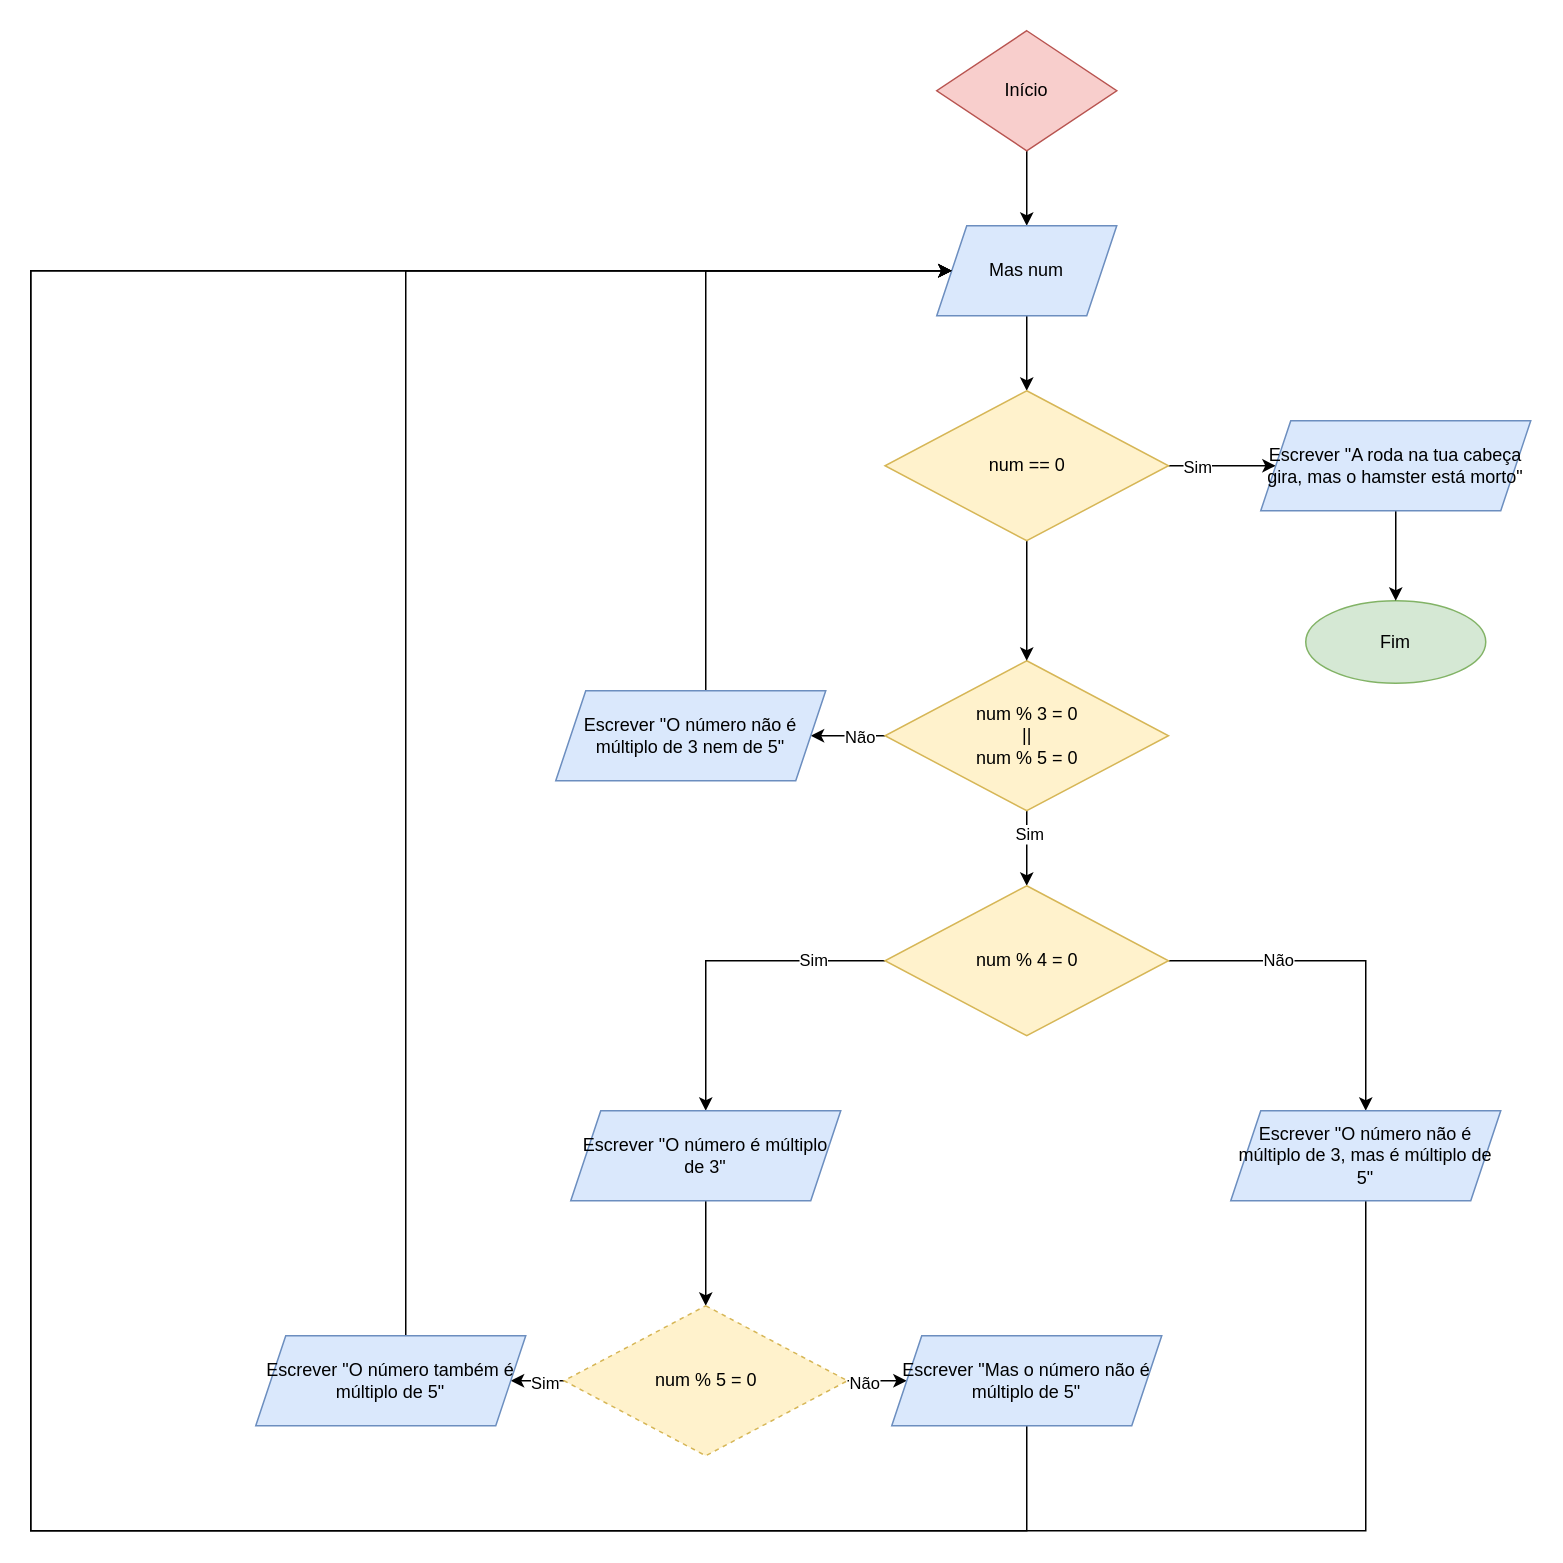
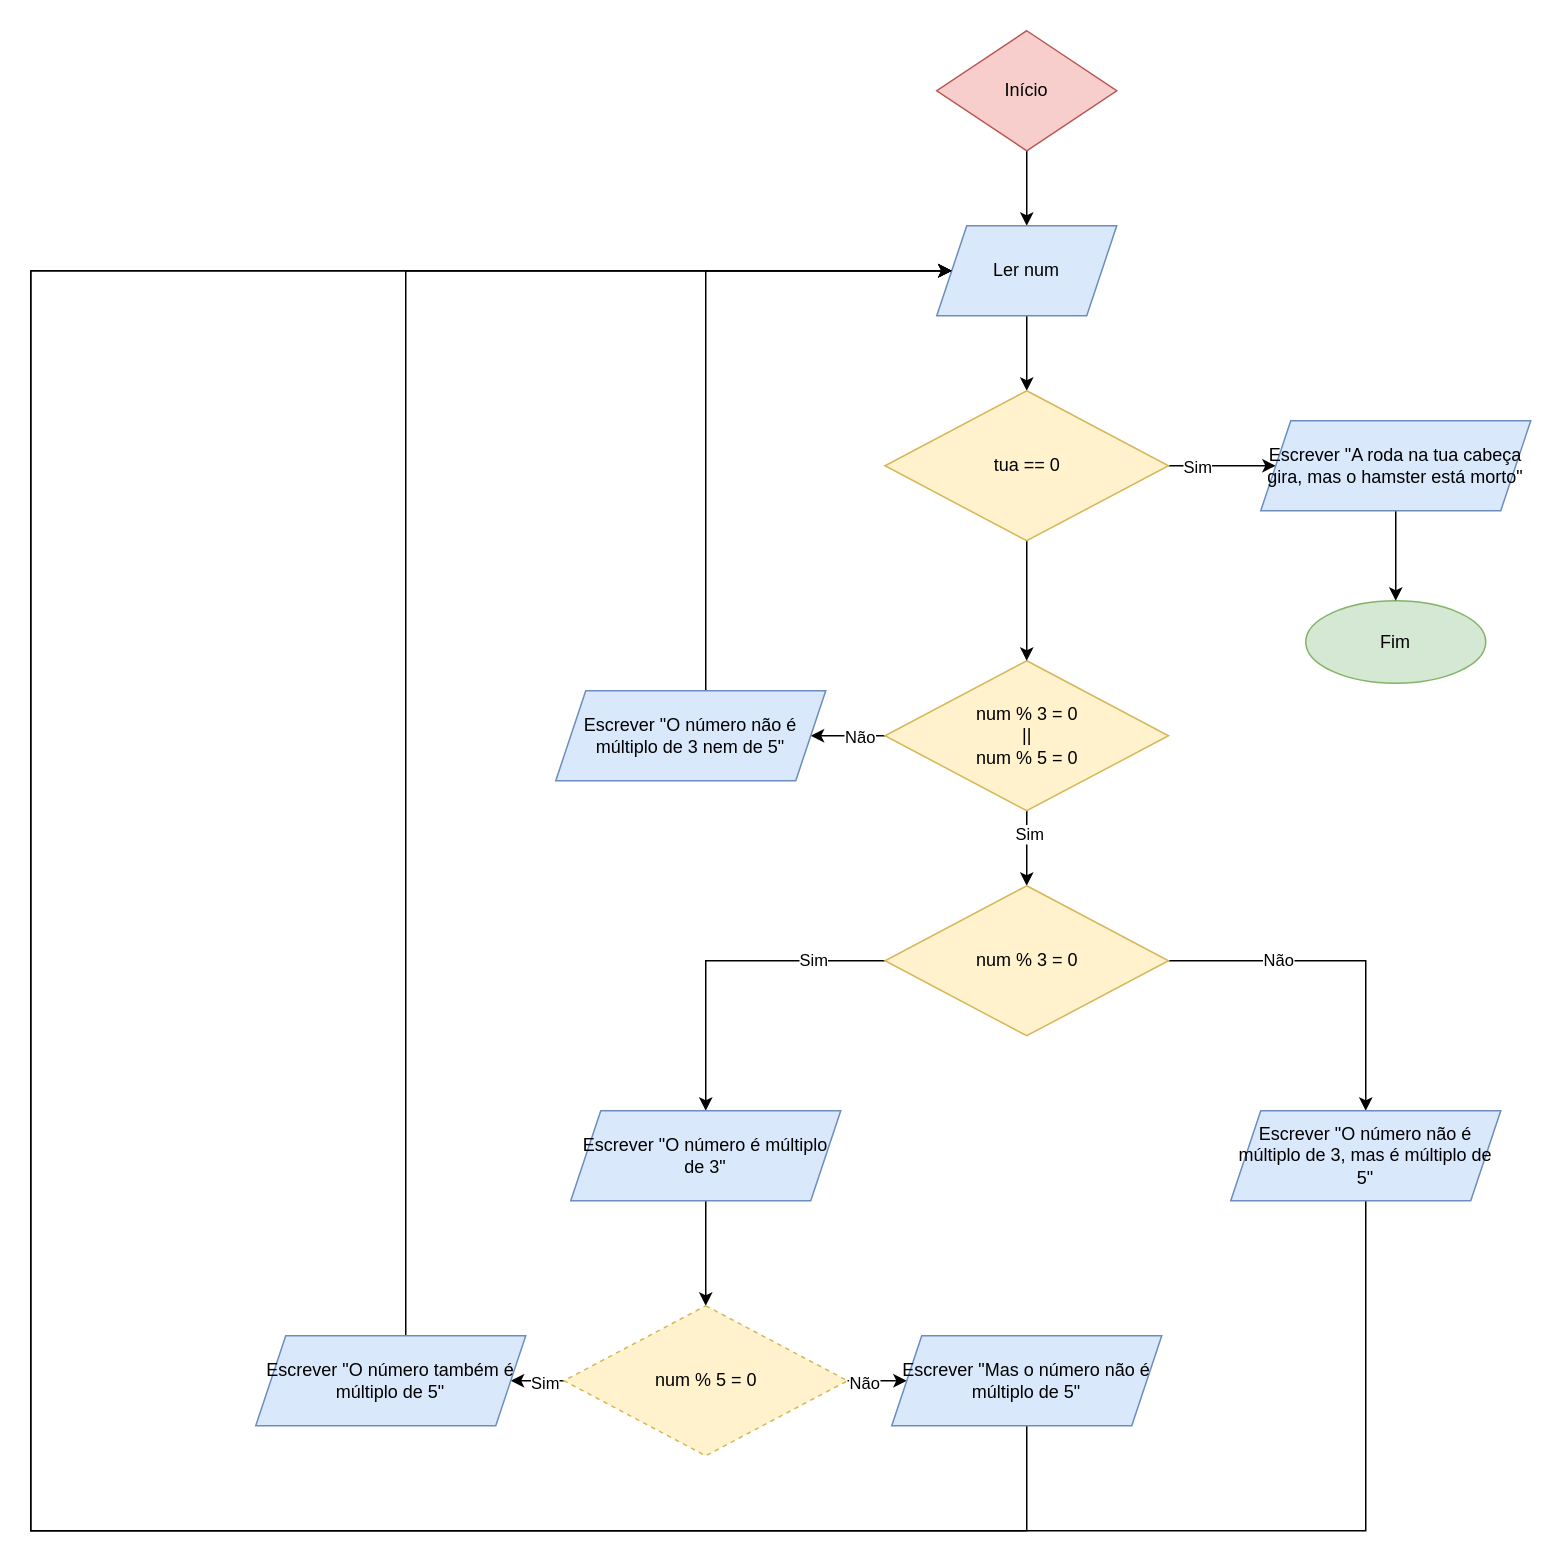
node "Mas num": label "Mas num" -> "Ler num"
node "num == 0": label "num == 0" -> "tua == 0"
node "num % 4 = 0": label "num % 4 = 0" -> "num % 3 = 0"
